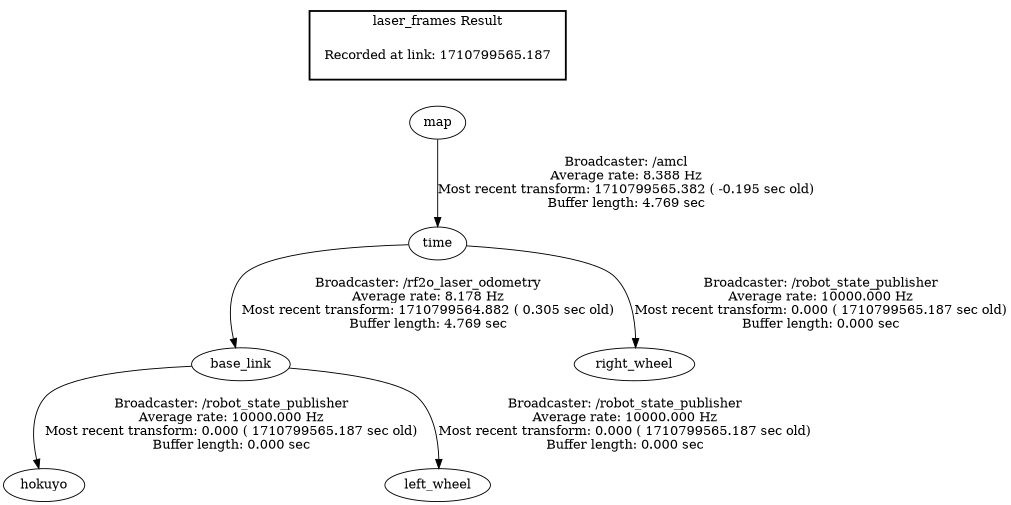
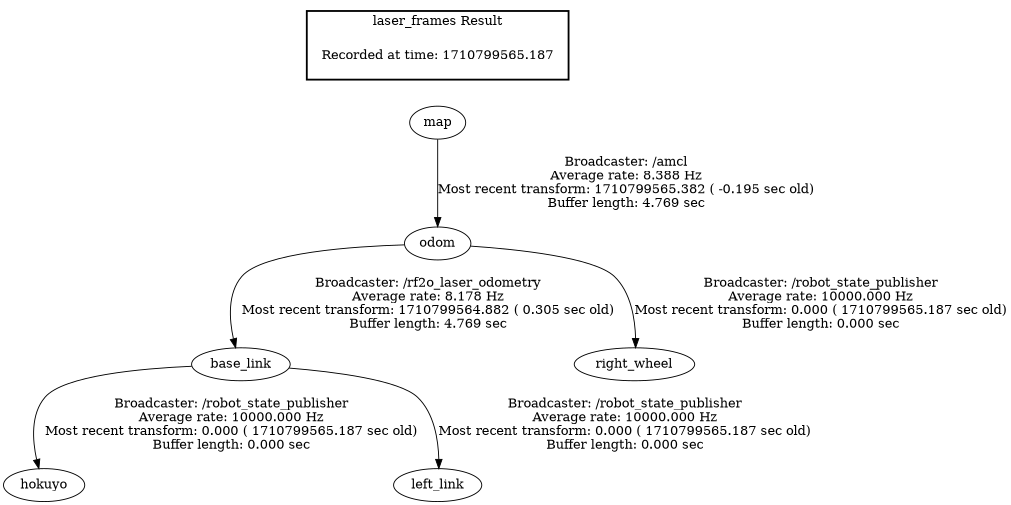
node "Recorded at link: 1710799565.187": label "Recorded at link: 1710799565.187" -> "Recorded at time: 1710799565.187"
node "time": label "time" -> "odom"
node "left_wheel": label "left_wheel" -> "left_link"
